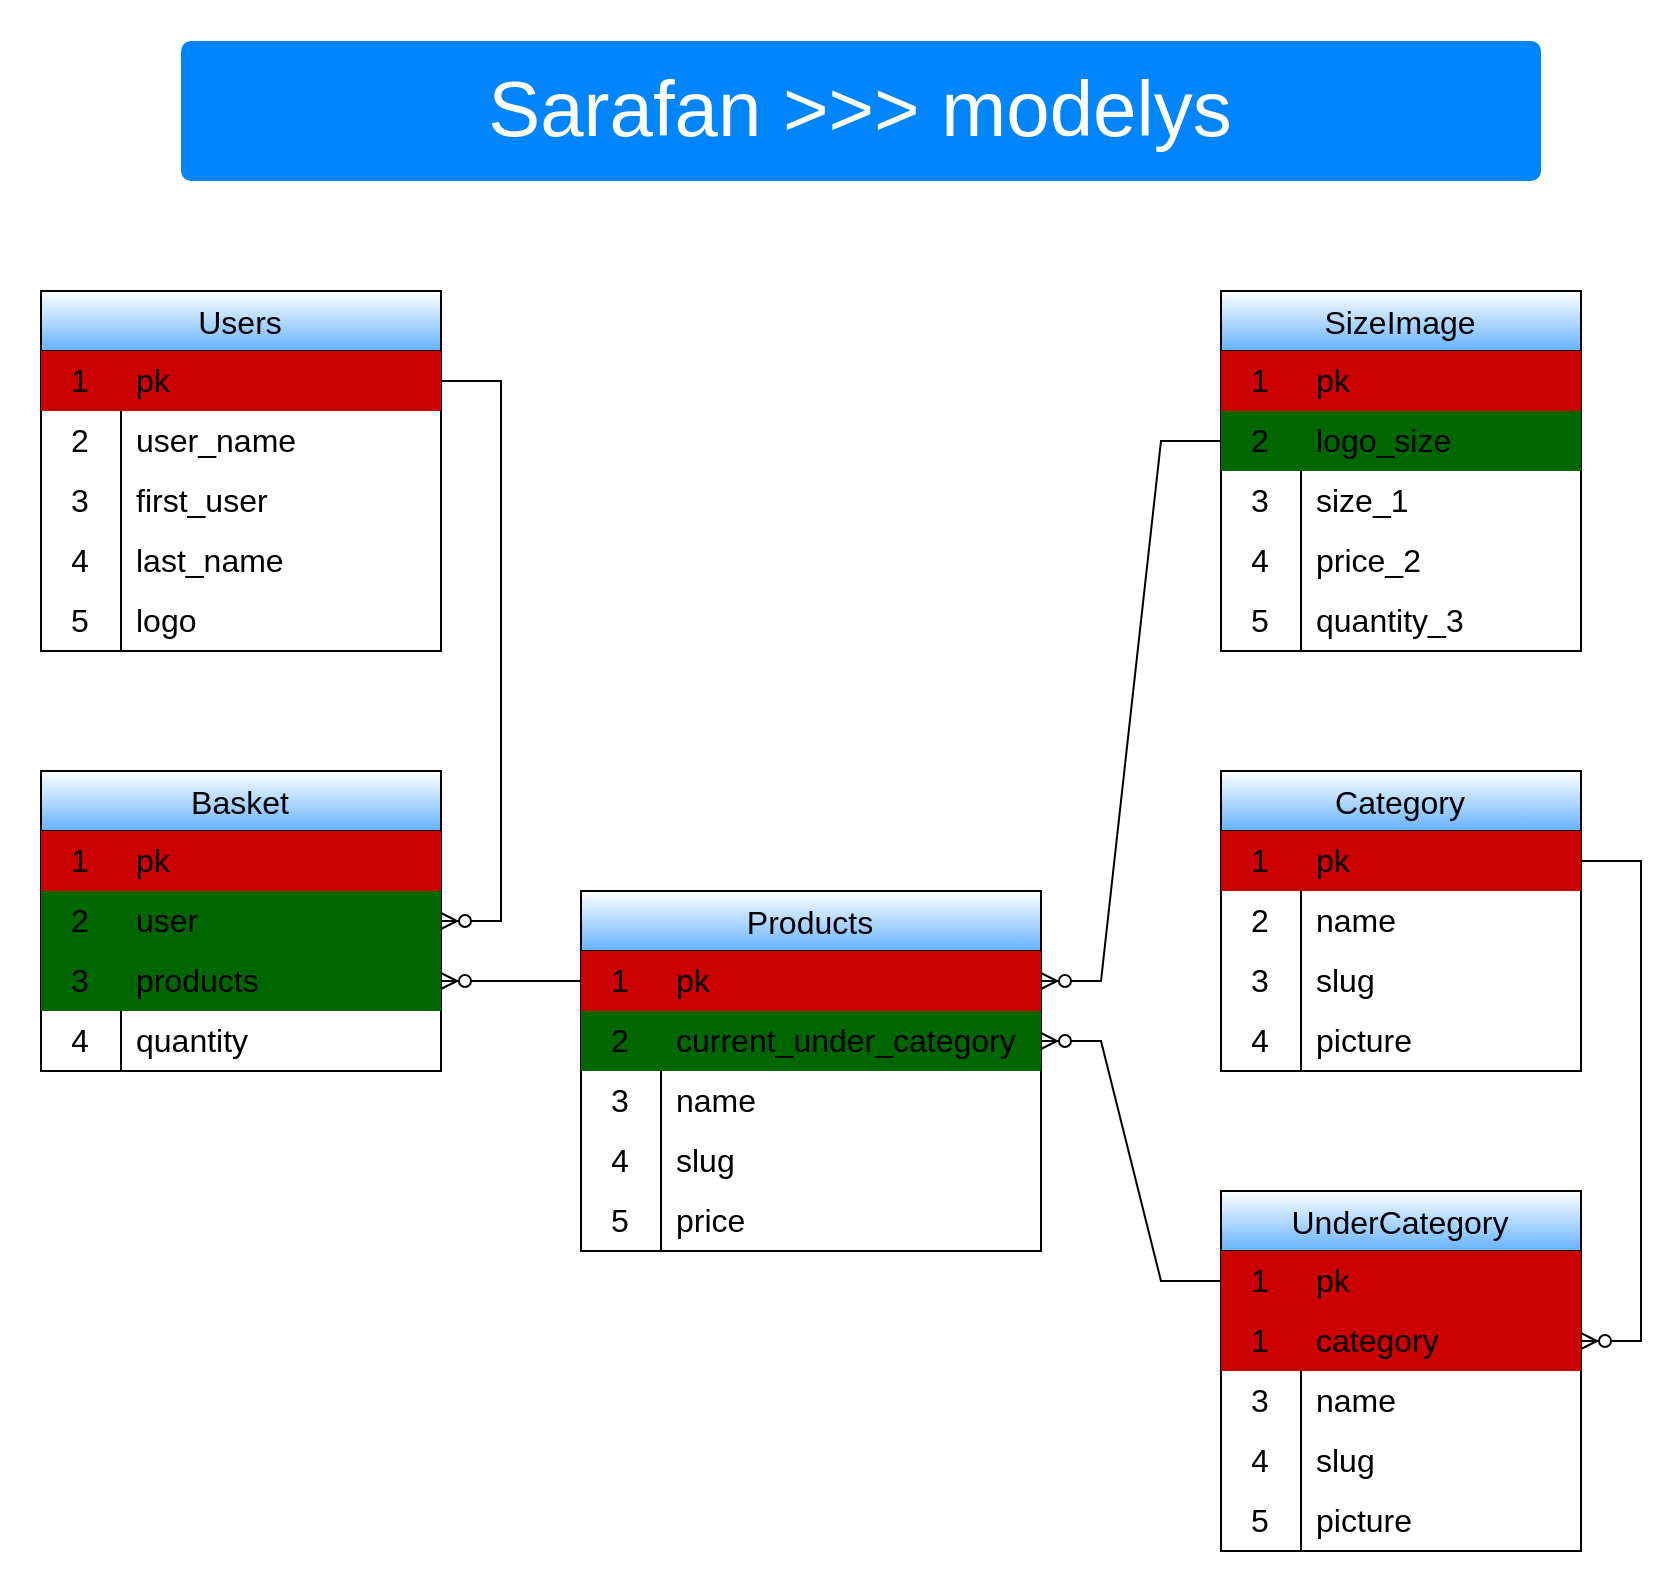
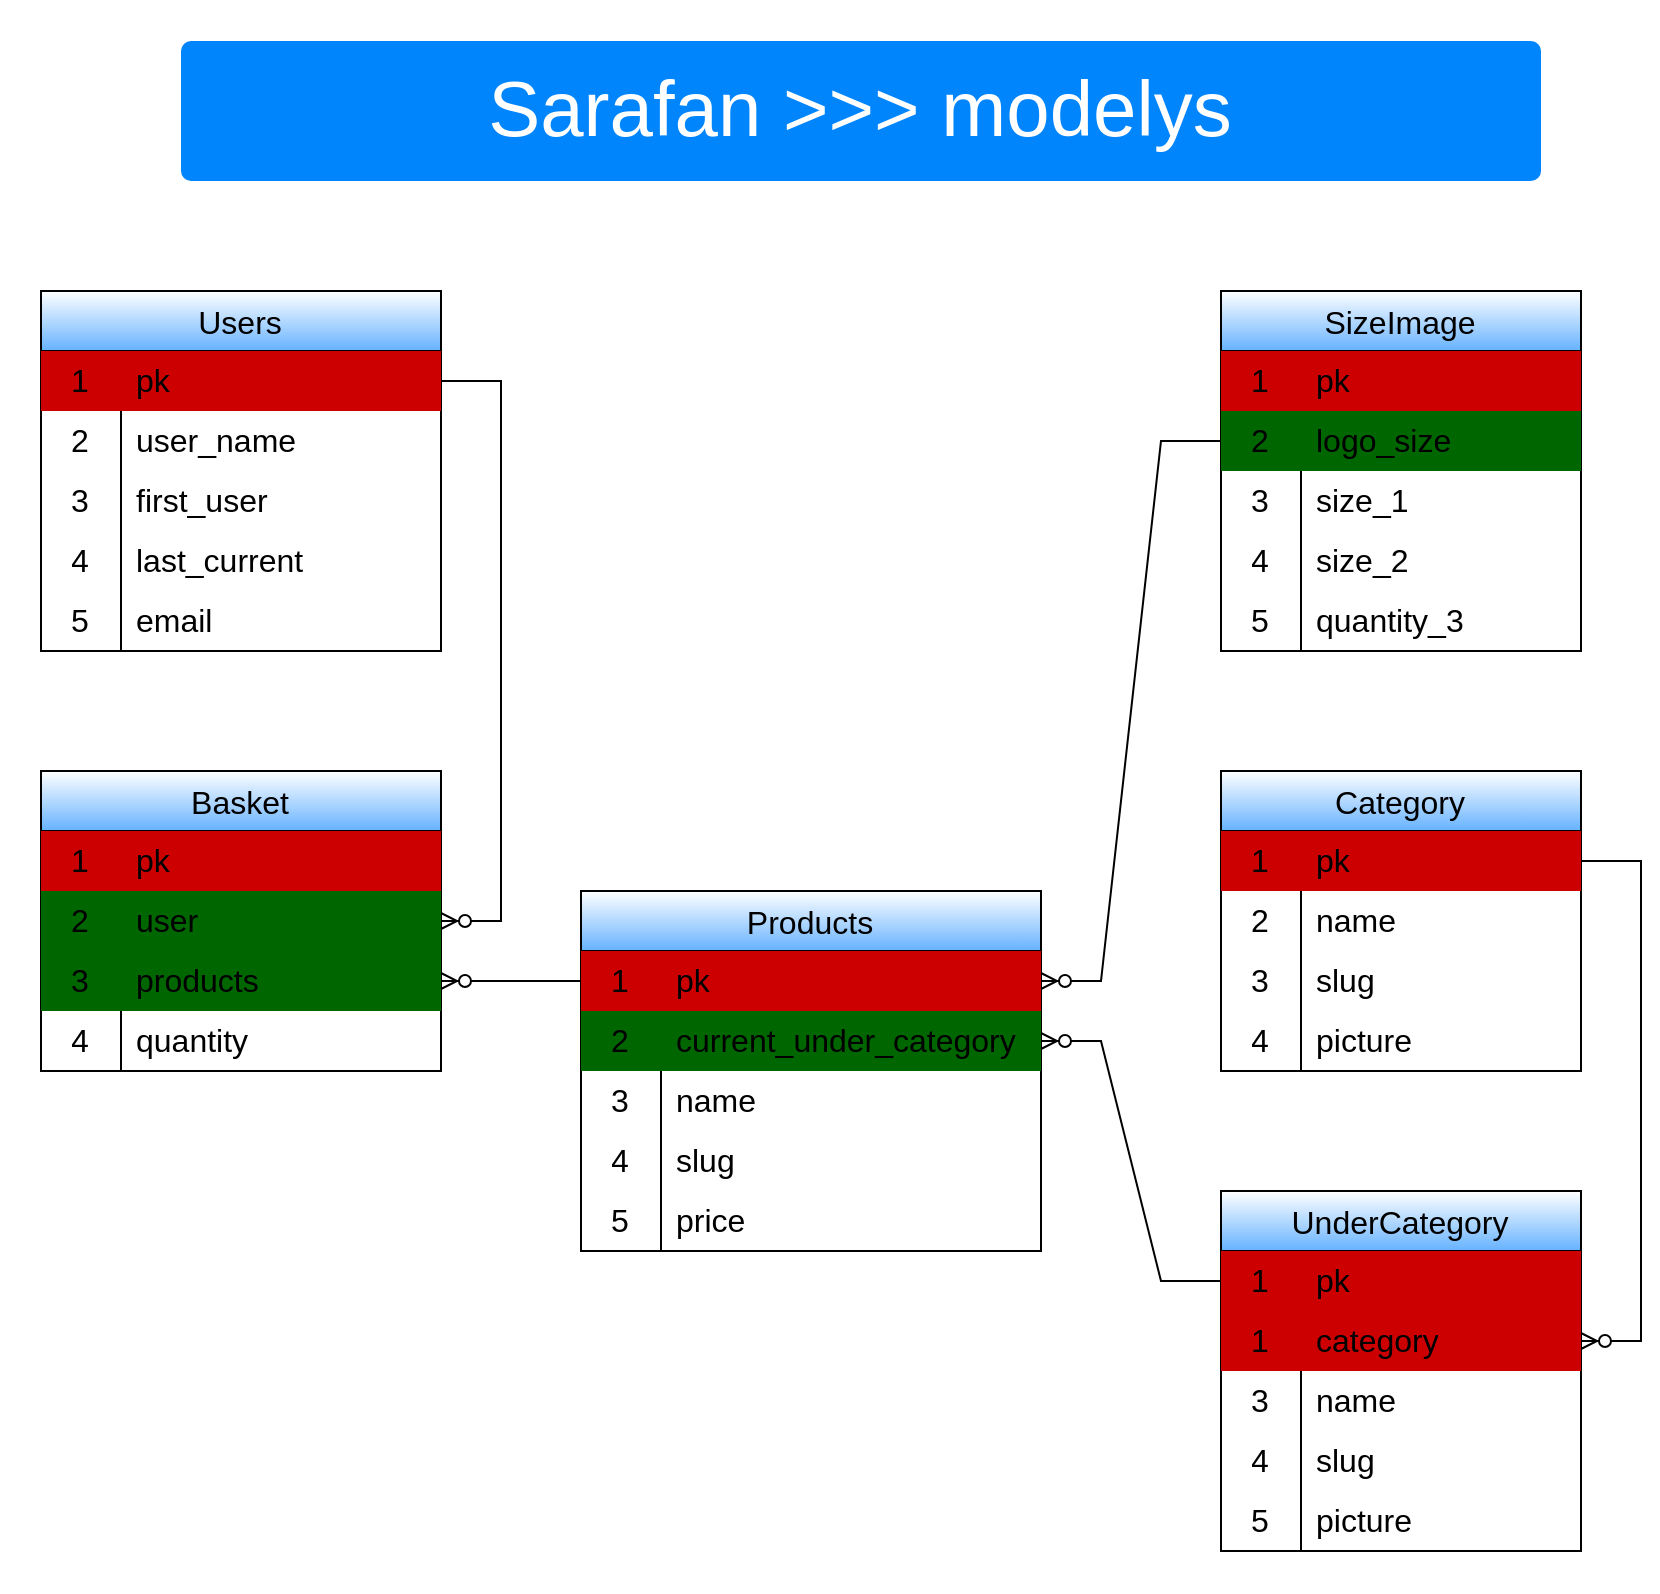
node "last_name": label "last_name" -> "last_current"
node "price_2": label "price_2" -> "size_2"
node "logo": label "logo" -> "email"
